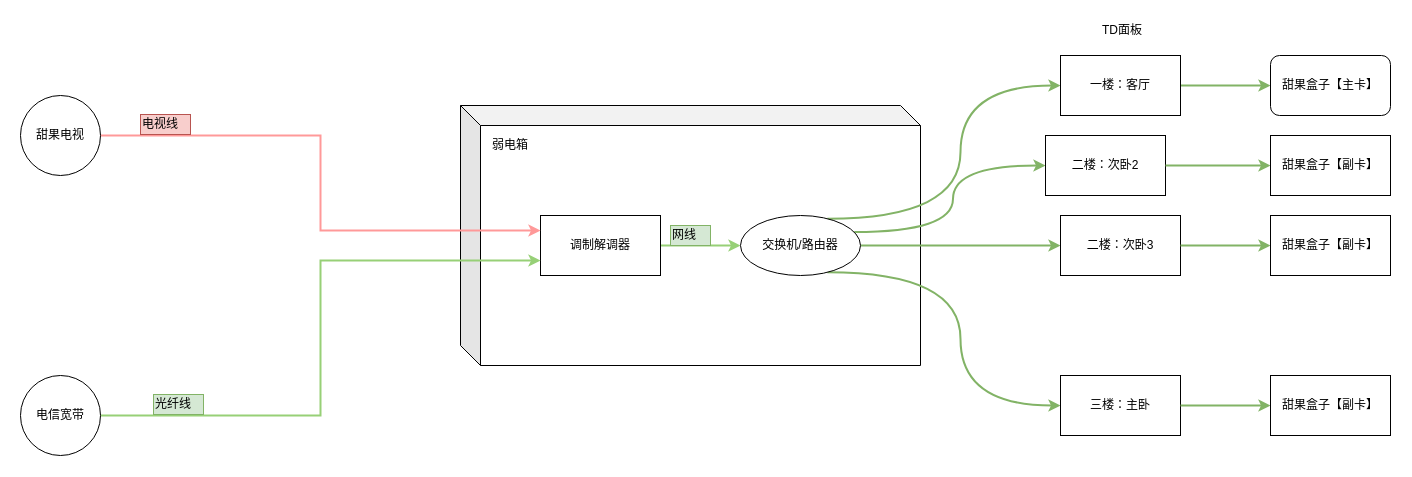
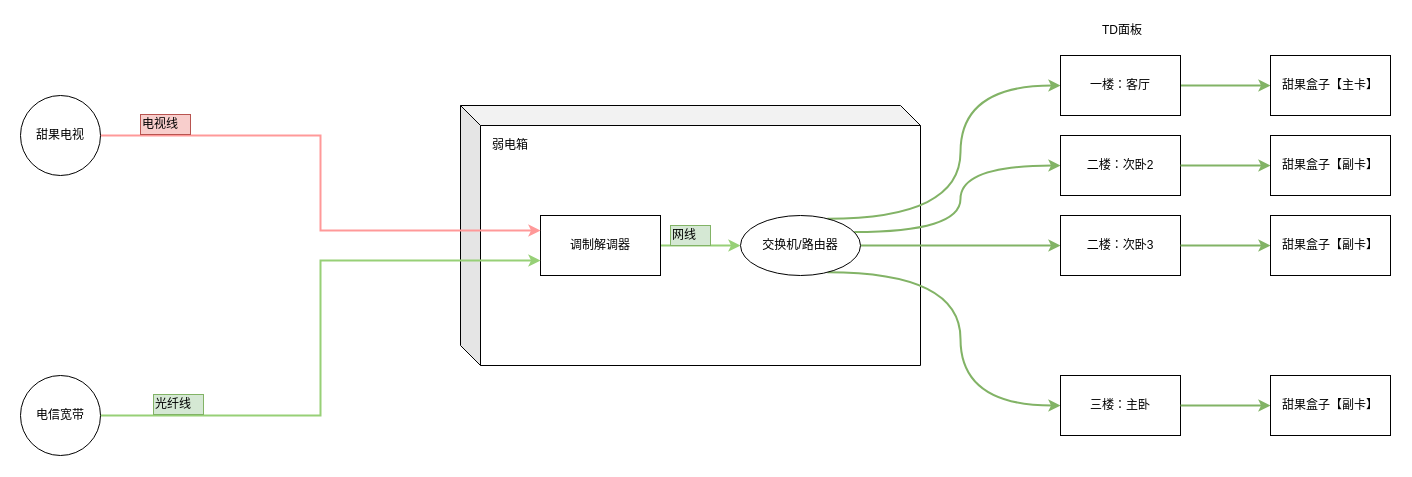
node "甜果盒子【主卡】": shape rounded rectangle -> rectangle
node "二楼：次卧2": moved (1106, 166) -> (1121, 166)
